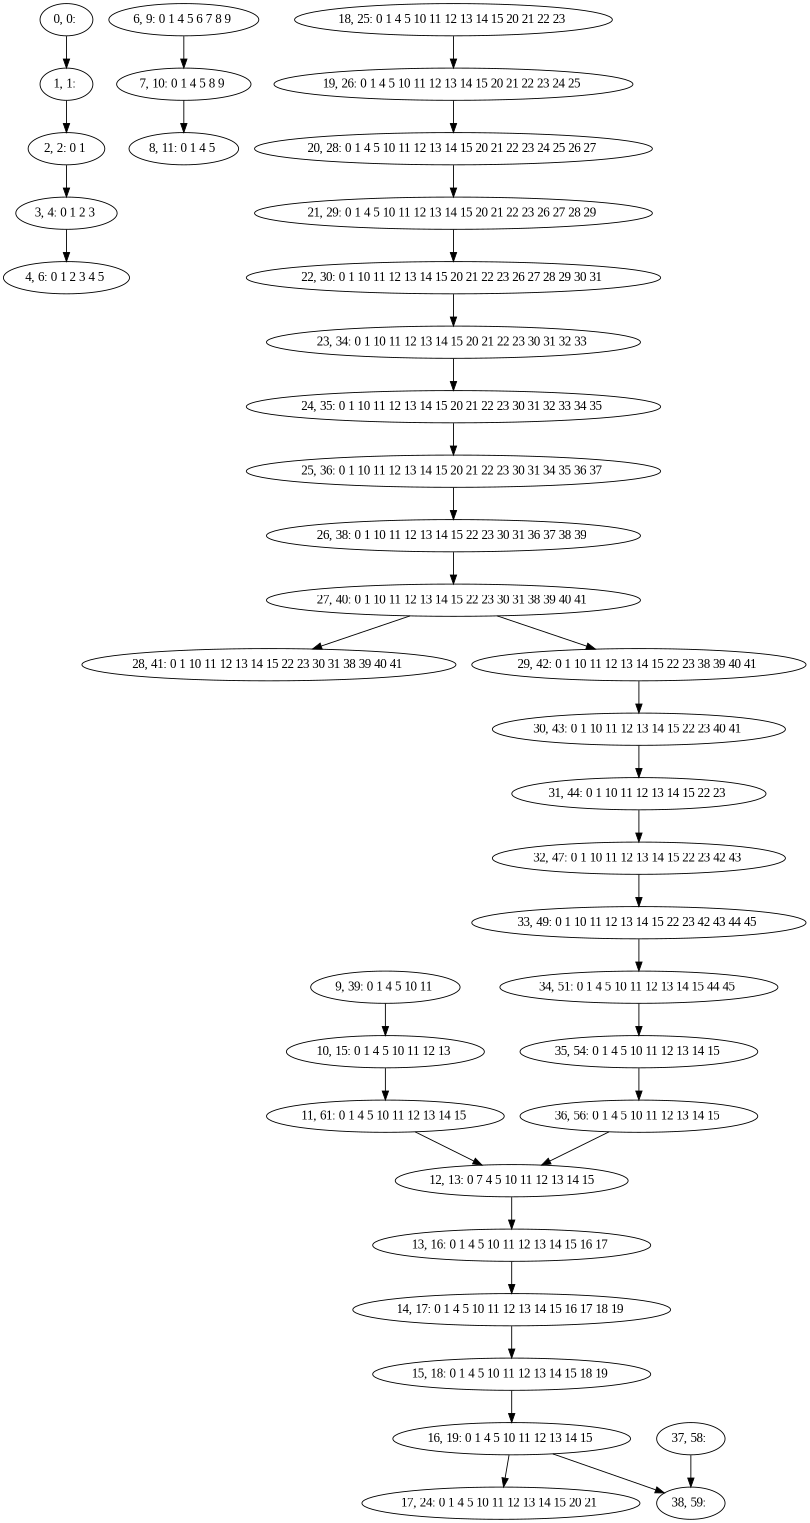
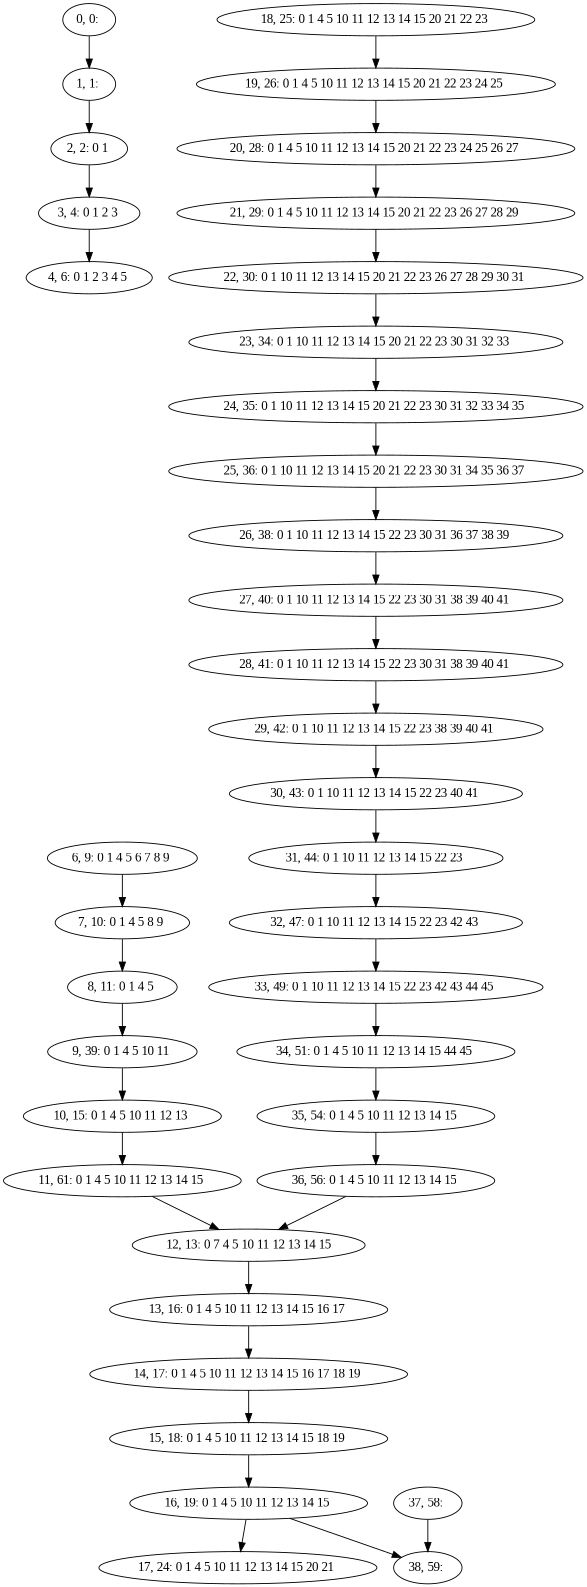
edge "27, 40: 0 1 10 11 12 13 14 15 22 23 30 31 38 39 40 41" -> "29, 42: 0 1 10 11 12 13 14 15 22 23 38 39 40 41": now "28, 41: 0 1 10 11 12 13 14 15 22 23 30 31 38 39 40 41" -> "29, 42: 0 1 10 11 12 13 14 15 22 23 38 39 40 41"
edge "8, 11: 0 1 4 5" -> "9, 39: 0 1 4 5 10 11": added
